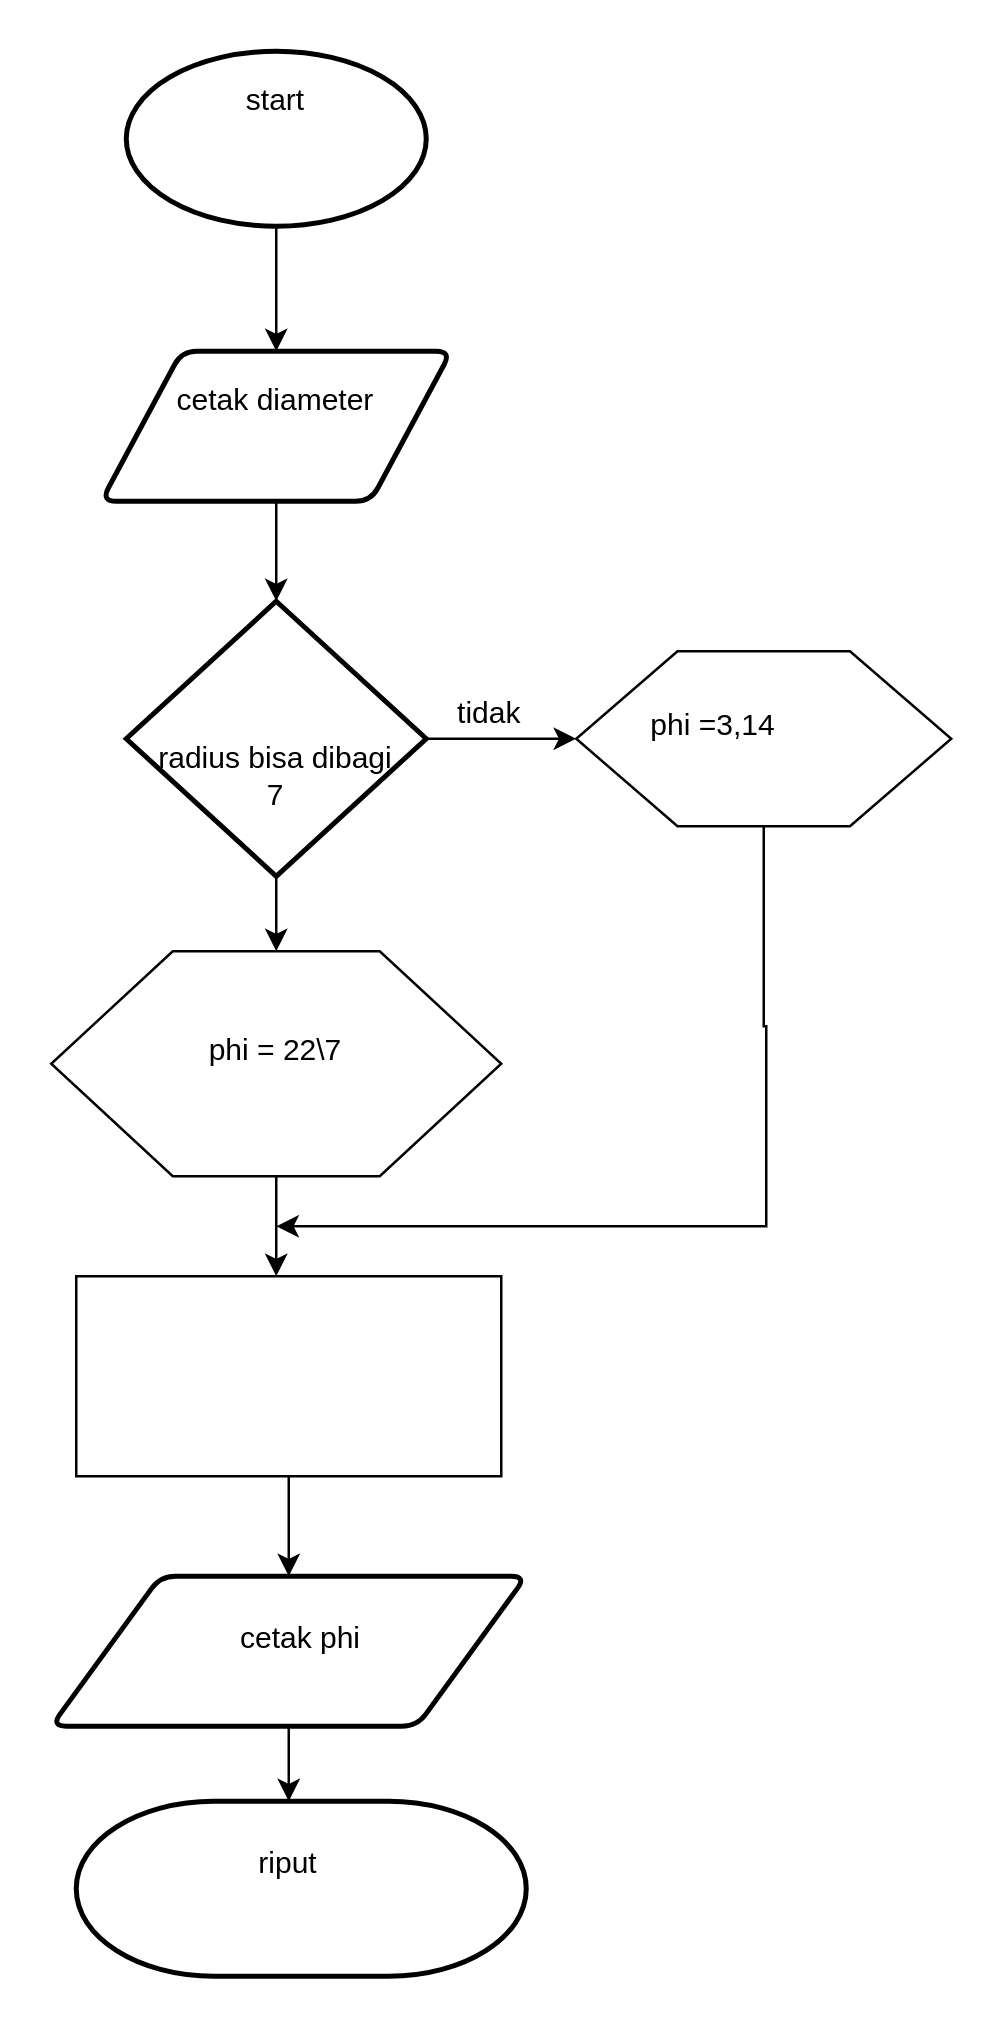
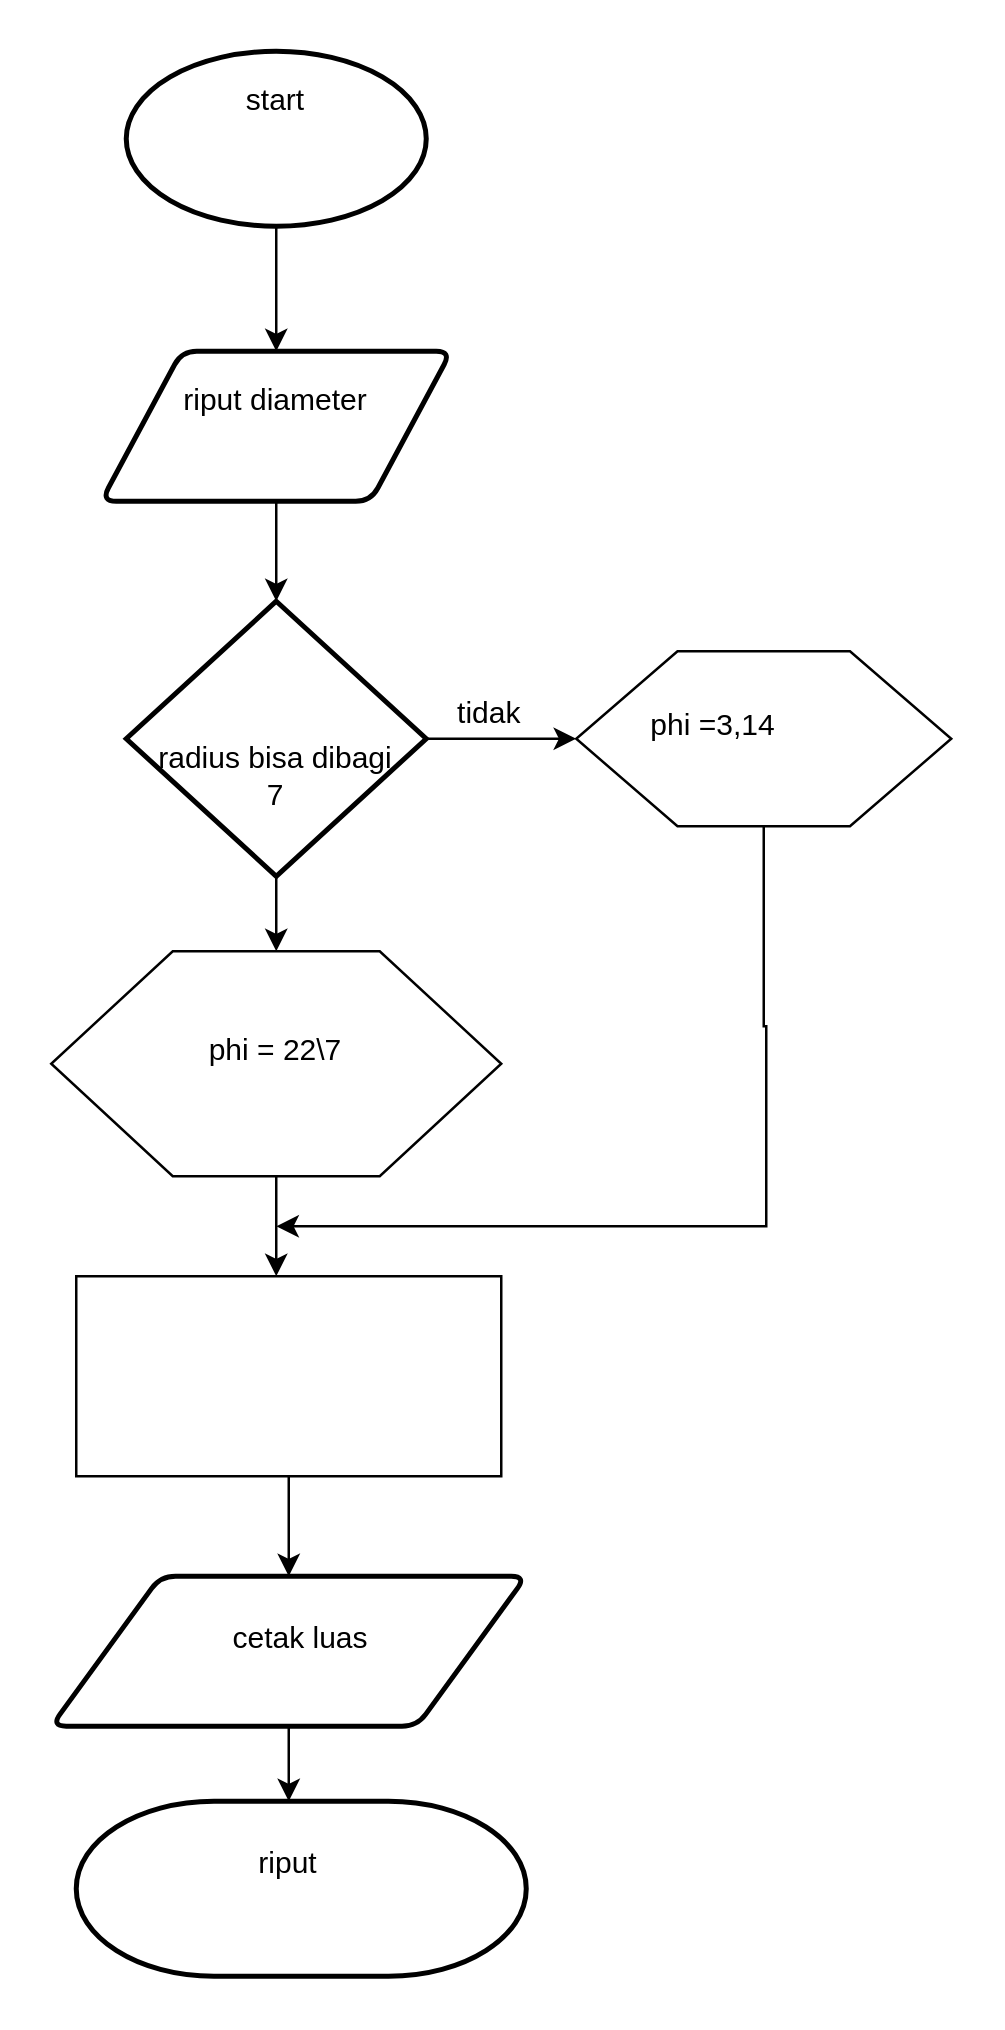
node "cetak diameter": label "cetak diameter" -> "riput diameter"
node "cetak phi": label "cetak phi" -> "cetak luas"
